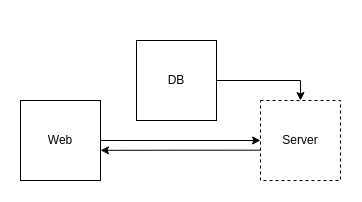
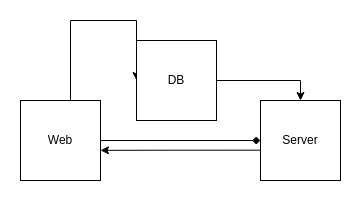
edge "Web" -> "DB": added
edge "Web" -> "Server": arrowhead classic -> diamond
node "Server": style dashed -> solid
